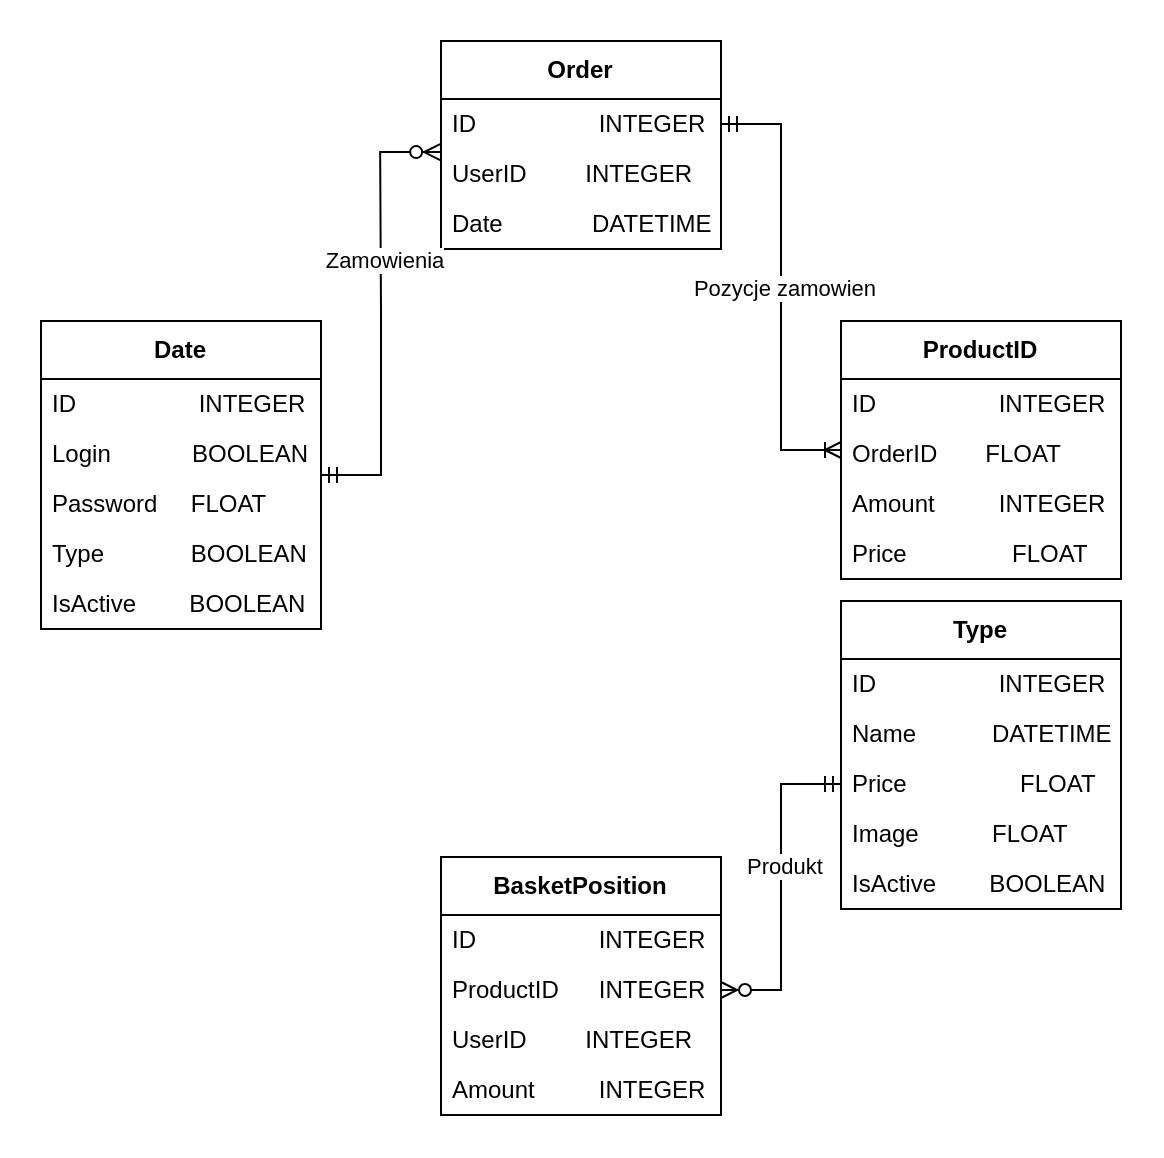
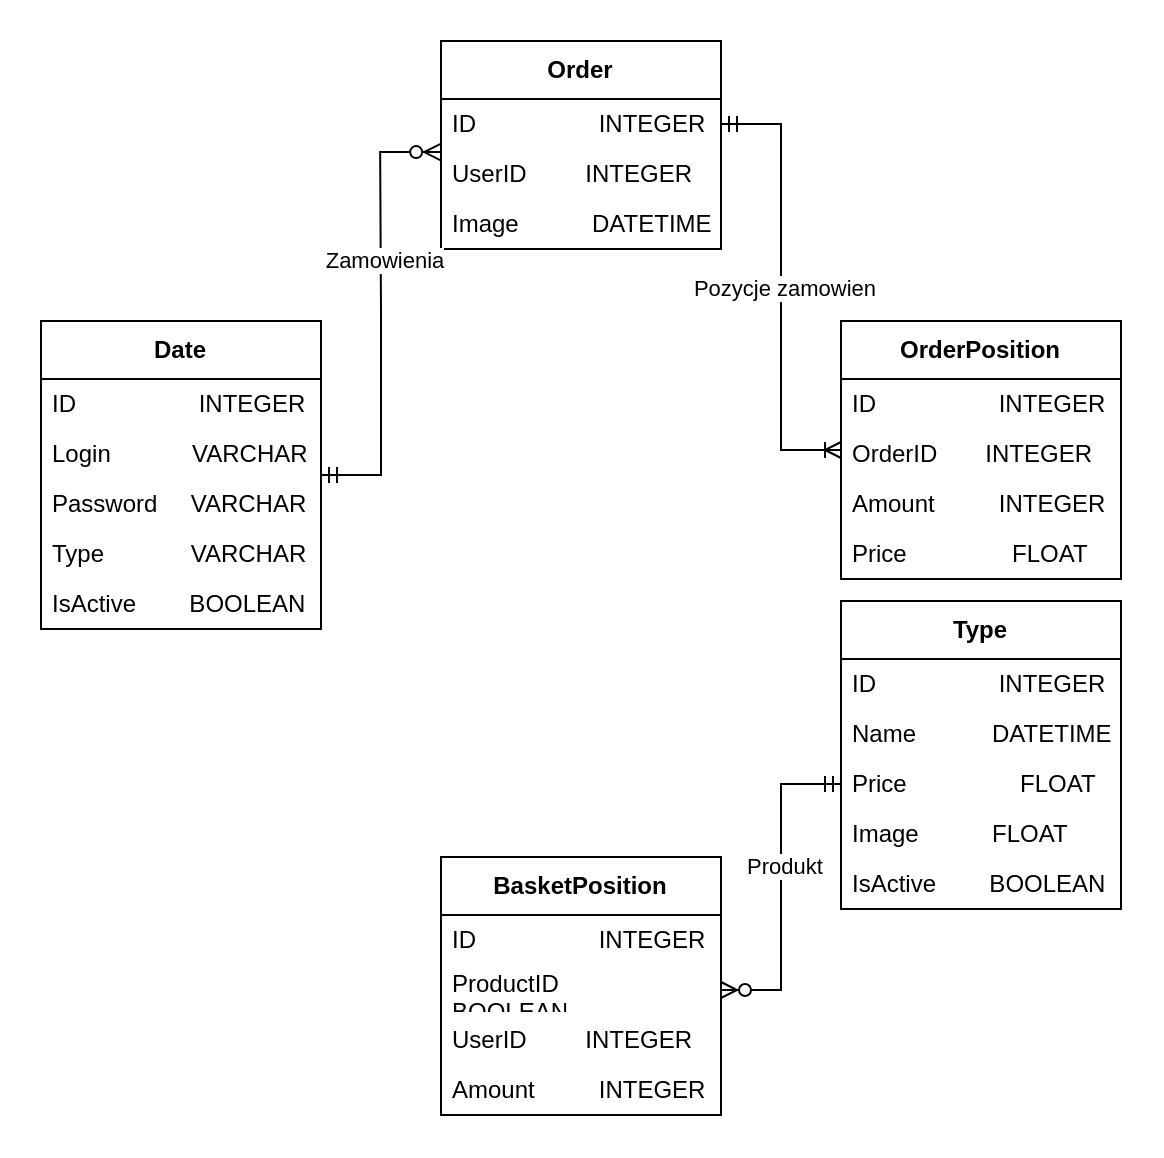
node "Date DATETIME": label "Date DATETIME" -> "Image DATETIME"
node "ProductID": label "ProductID" -> "OrderPosition"
node "Login BOOLEAN": label "Login BOOLEAN" -> "Login VARCHAR"
node "OrderID FLOAT": label "OrderID FLOAT" -> "OrderID INTEGER"
node "Password FLOAT": label "Password FLOAT" -> "Password VARCHAR"
node "Type BOOLEAN": label "Type BOOLEAN" -> "Type VARCHAR"
node "ProductID INTEGER": label "ProductID INTEGER" -> "ProductID BOOLEAN"
